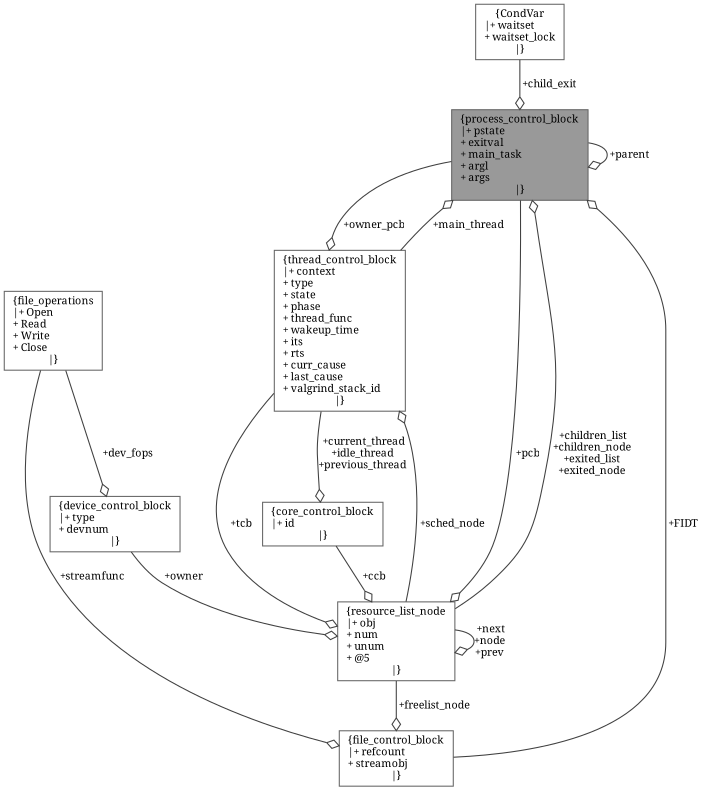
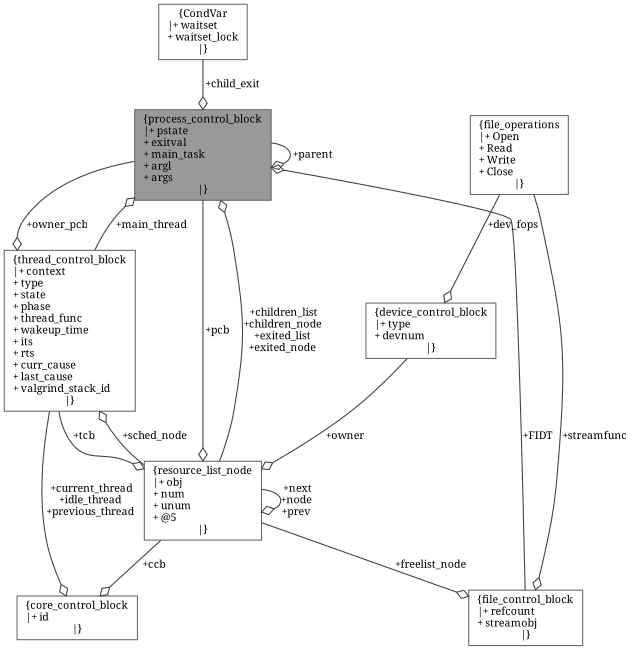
edge "{core_control_block |+ id |}" -> "{resource_list_node |+ obj + num + unum + @5 |}": reversed
